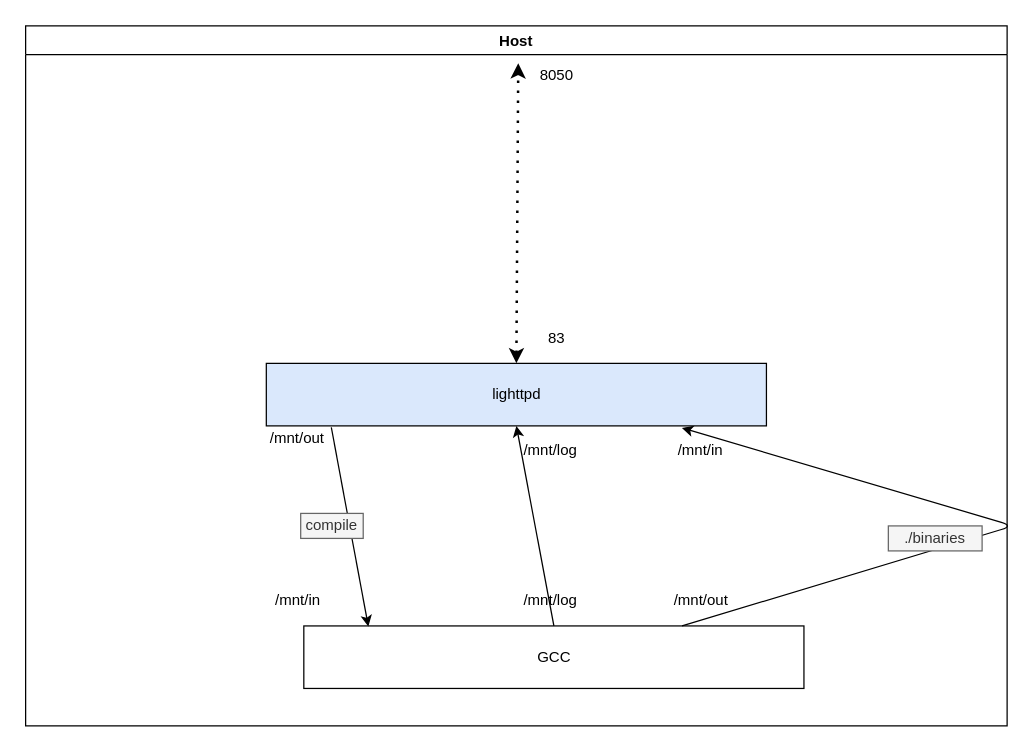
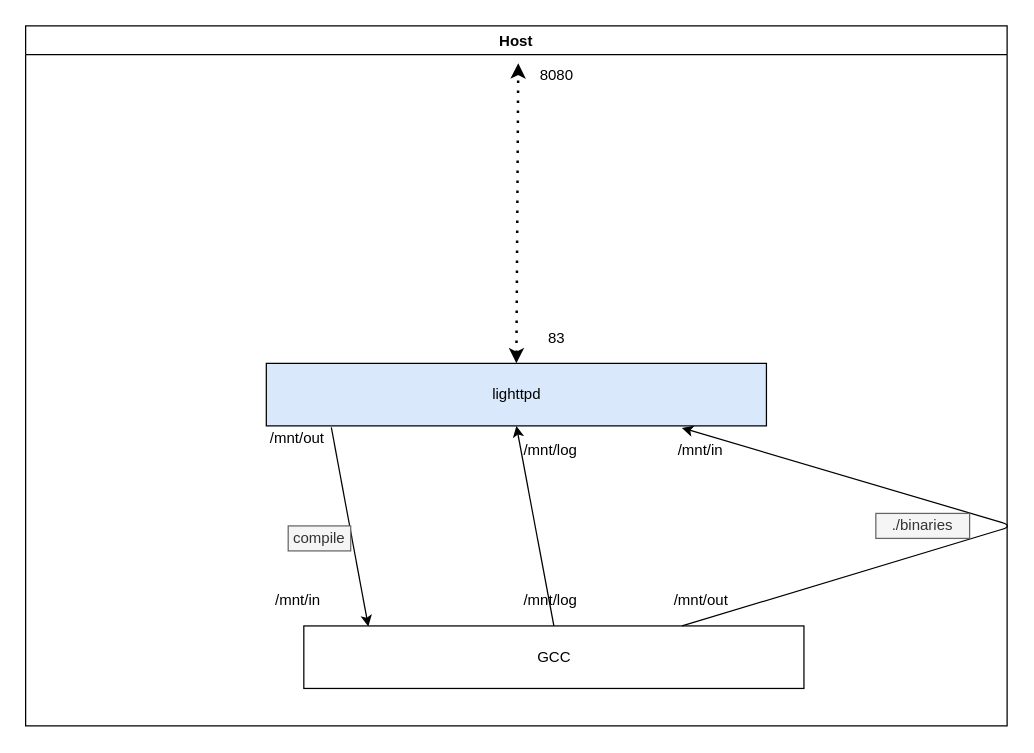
node "8050": label "8050" -> "8080"
node "compile": moved (332, 526) -> (319, 538)
node "./binaries": moved (935, 538) -> (923, 526)
